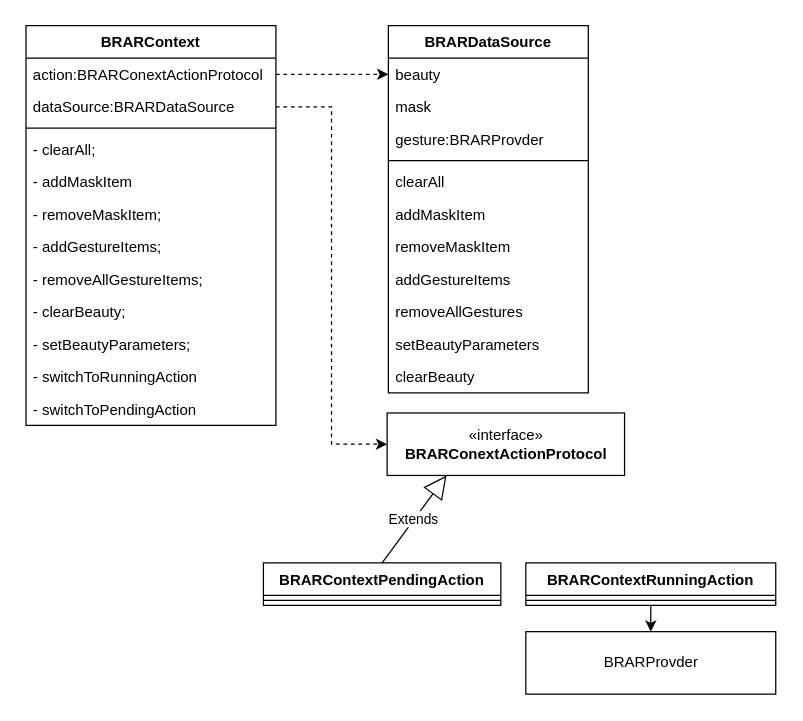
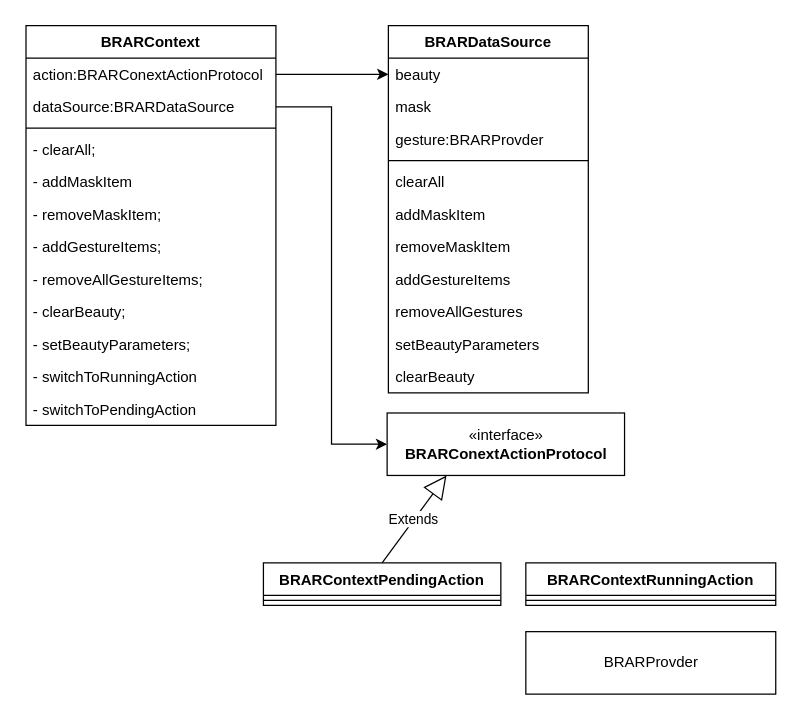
edge "action:BRARConextActionProtocol" -> "beauty": style dashed -> solid
edge "dataSource:BRARDataSource" -> "«interface» BRARConextActionProtocol": style dashed -> solid
edge "BRARContextRunningAction" -> "BRARProvder": removed
